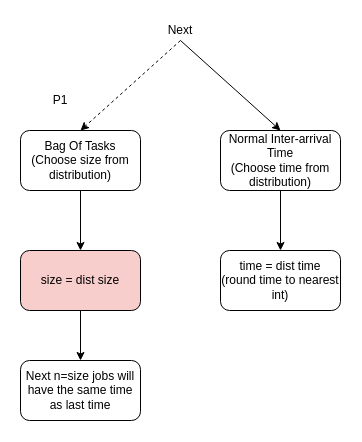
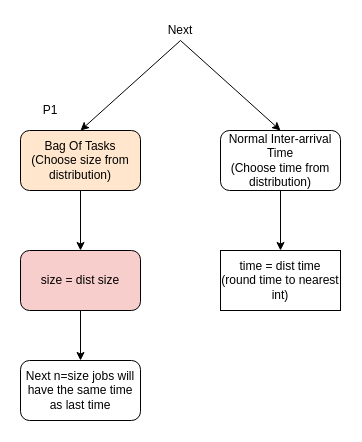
edge "Next" -> "Bag Of Tasks (Choose size from distribution)": style dashed -> solid
node "P1": moved (61, 101) -> (51, 111)
node "Bag Of Tasks (Choose size from distribution)": fillcolor #ffffff -> #ffe6cc
node "time = dist time (round time to nearest int)": shape rounded rectangle -> rectangle
